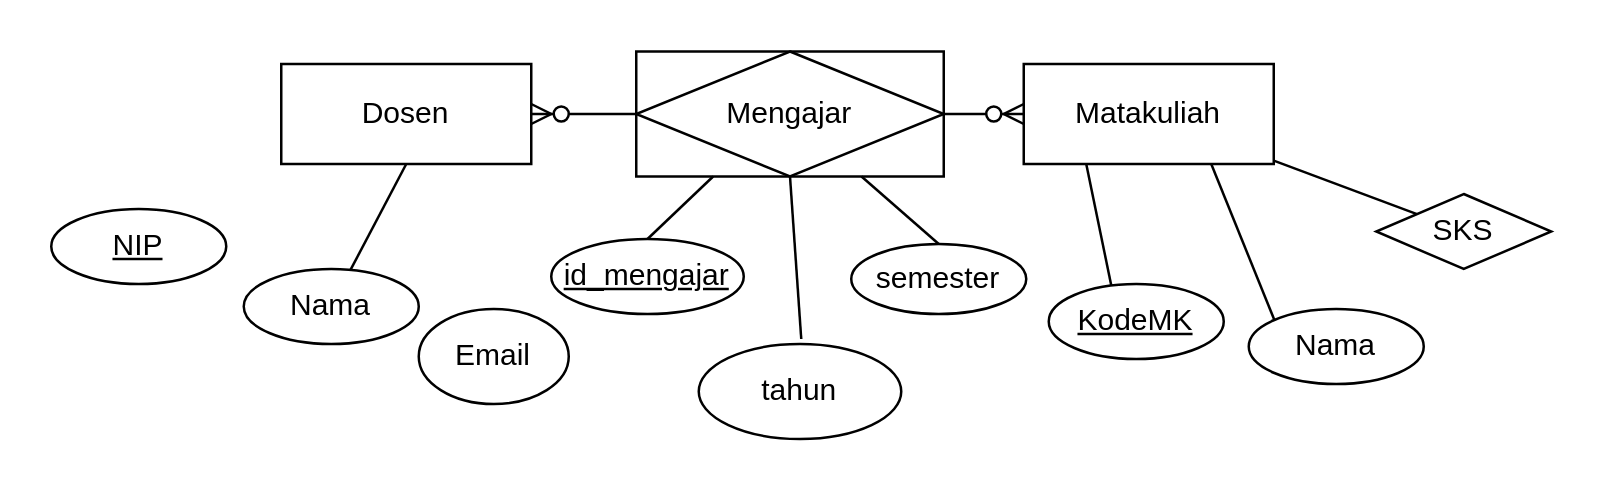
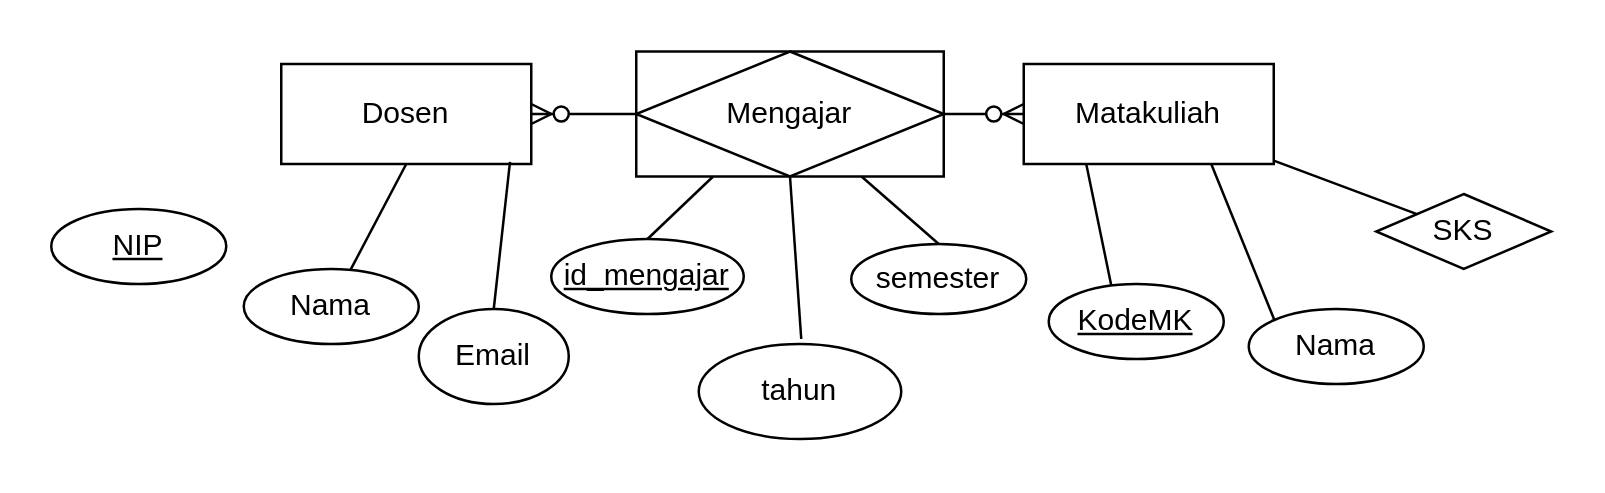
edge "Dosen" -- "Email": added
